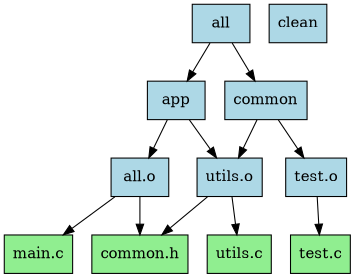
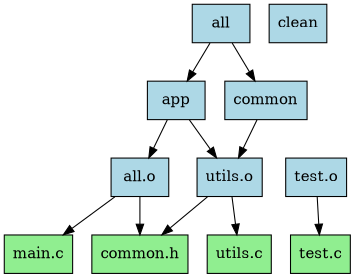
edge "common" -> "test.o": removed
